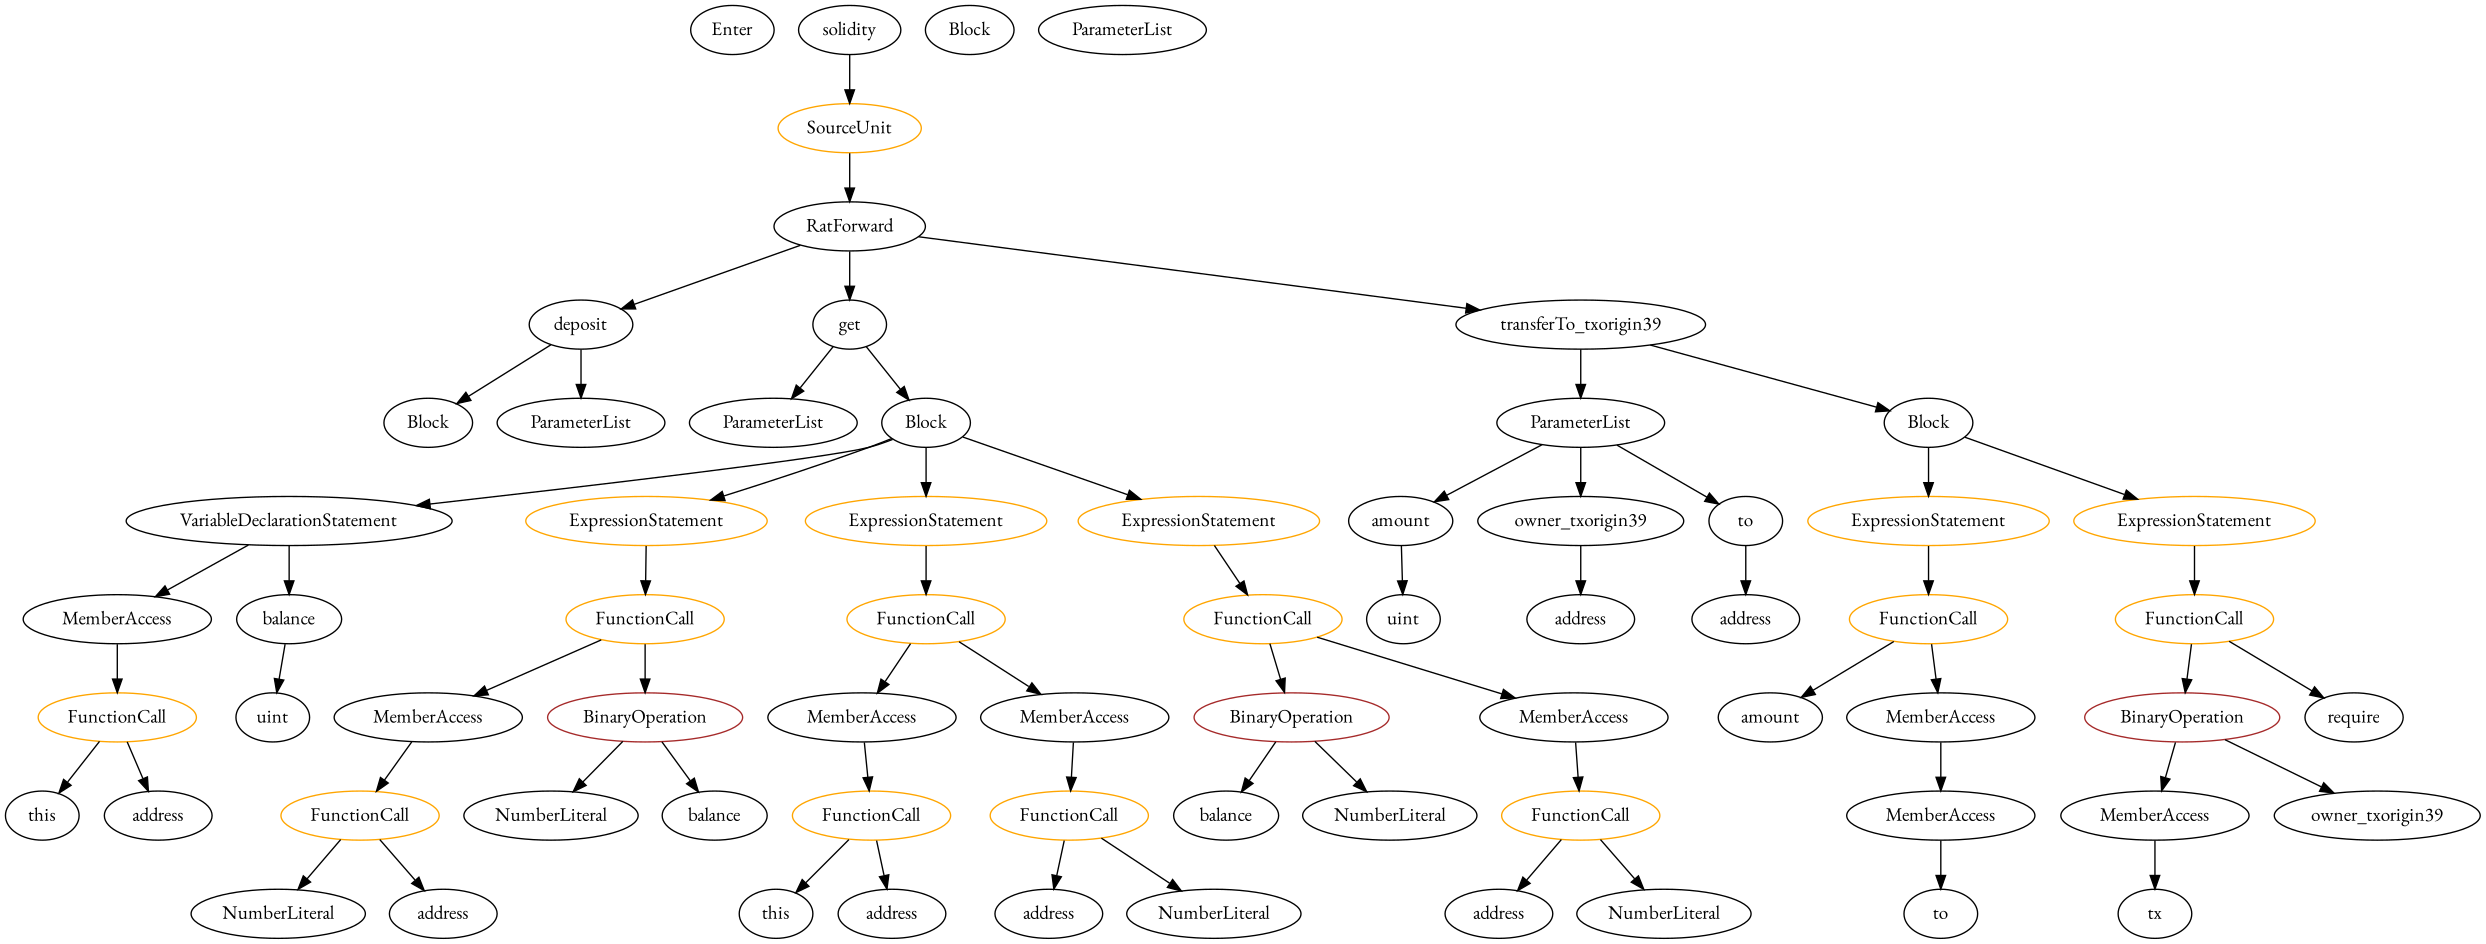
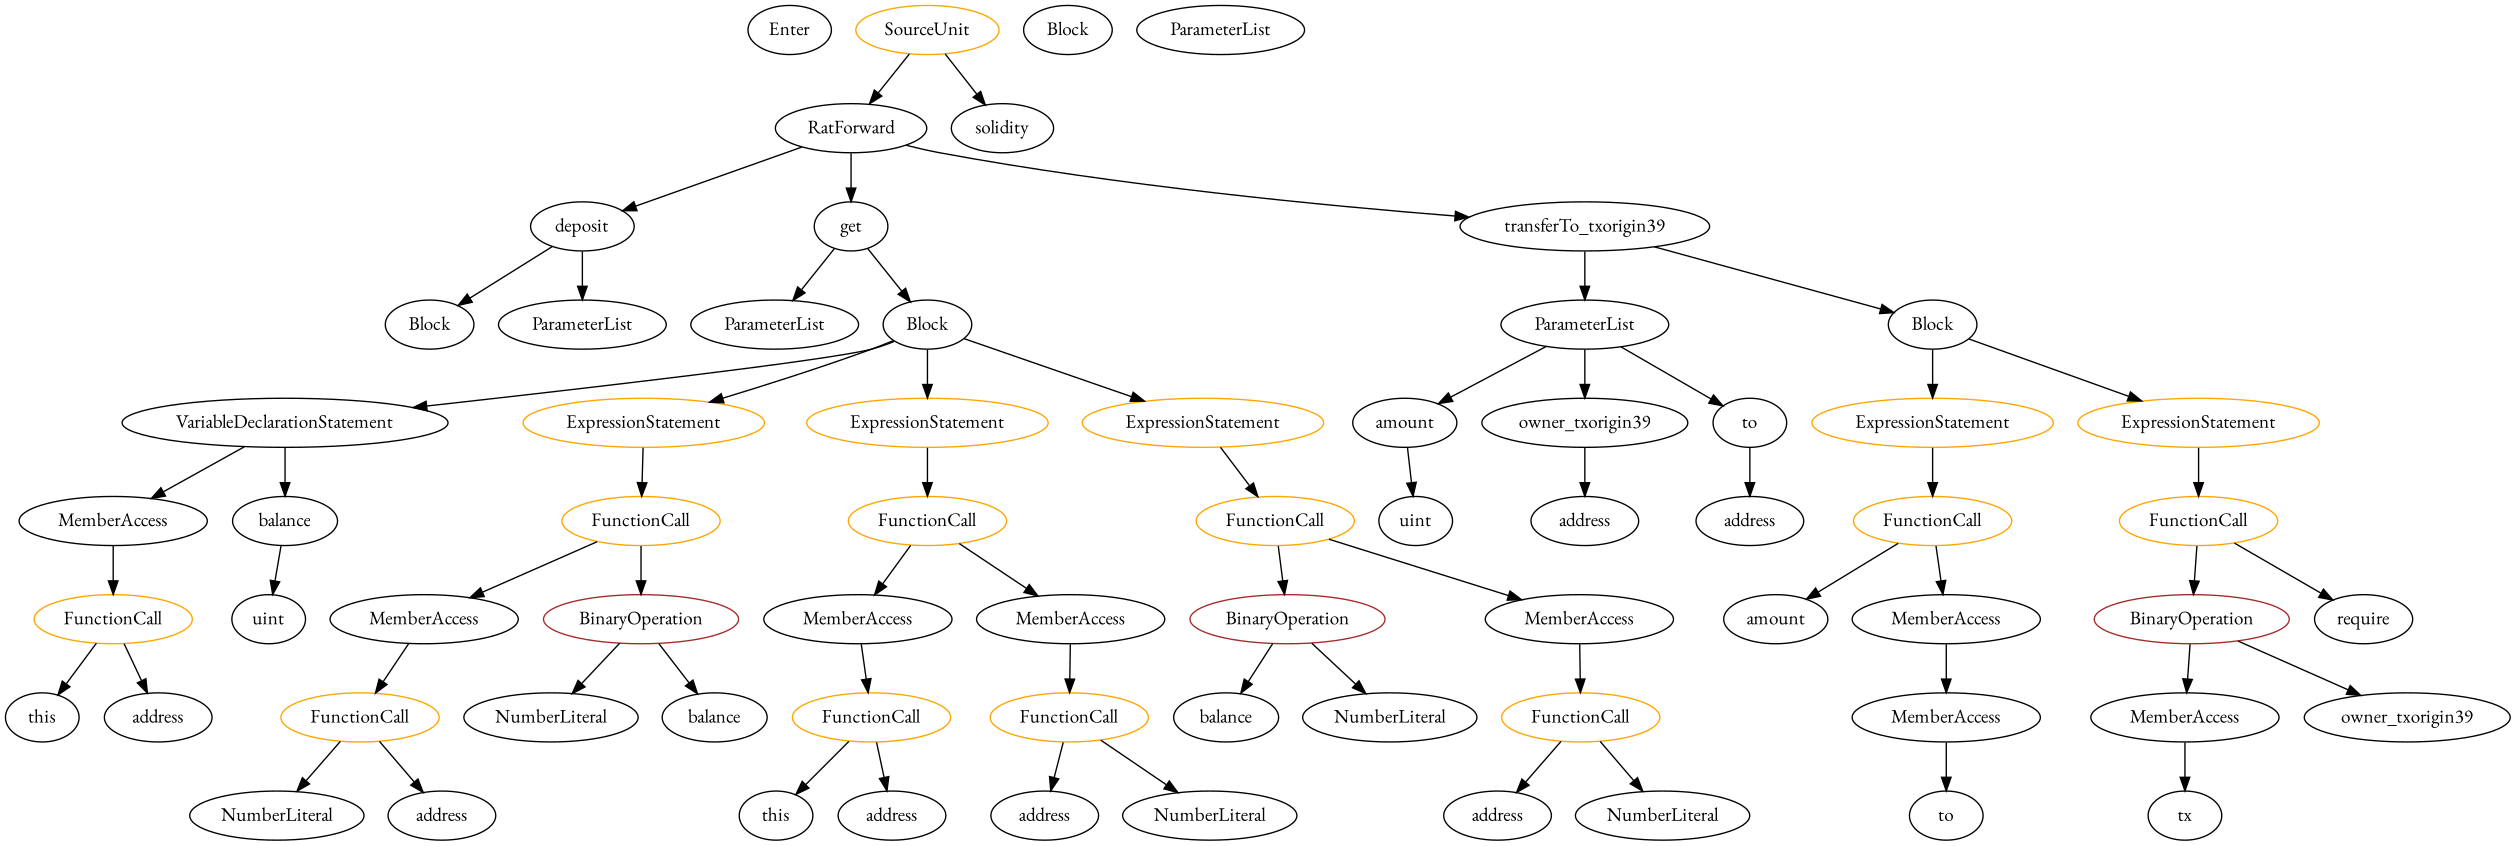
edge "solidity" -> "SourceUnit": reversed
